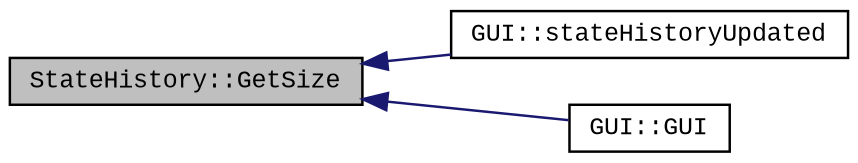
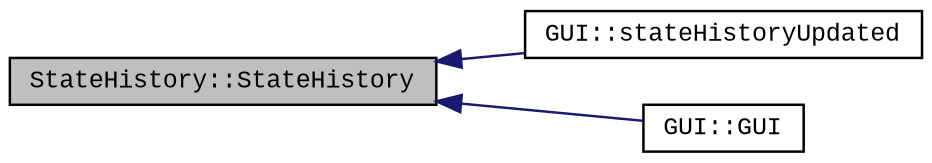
node "StateHistory::GetSize": label "StateHistory::GetSize" -> "StateHistory::StateHistory"
